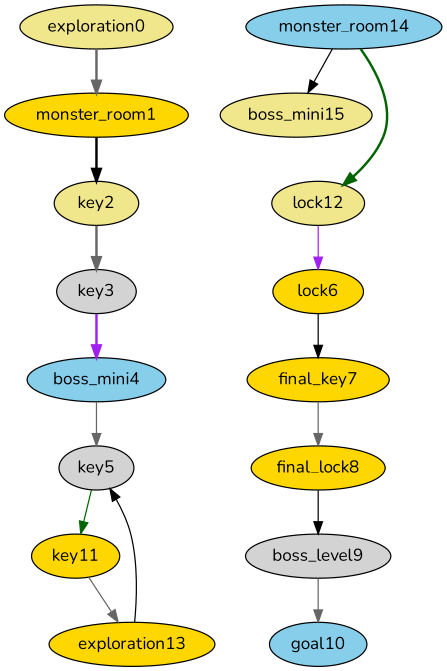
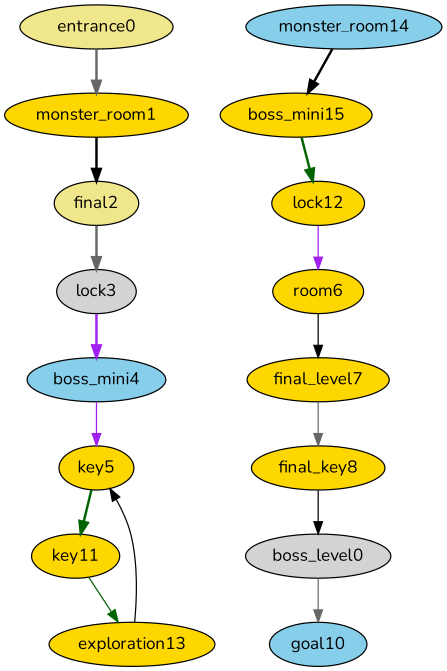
node "exploration0": label "exploration0" -> "entrance0"
edge "monster_room14" -> "boss_mini15": style solid -> bold
node "boss_mini15": fillcolor khaki -> gold
edge "monster_room14" -> "lock12": now "boss_mini15" -> "lock12"
node "key2": label "key2" -> "final2"
node "lock12": fillcolor khaki -> gold
node "key3": label "key3" -> "lock3"
node "lock6": label "lock6" -> "room6"
node "final_key7": label "final_key7" -> "final_level7"
edge "boss_mini4" -> "key5": color gray40 -> purple
node "key5": fillcolor lightgrey -> gold
node "final_lock8": label "final_lock8" -> "final_key8"
edge "key5" -> "key11": style solid -> bold
node "boss_level9": label "boss_level9" -> "boss_level0"
edge "key11" -> "exploration13": color gray40 -> darkgreen
